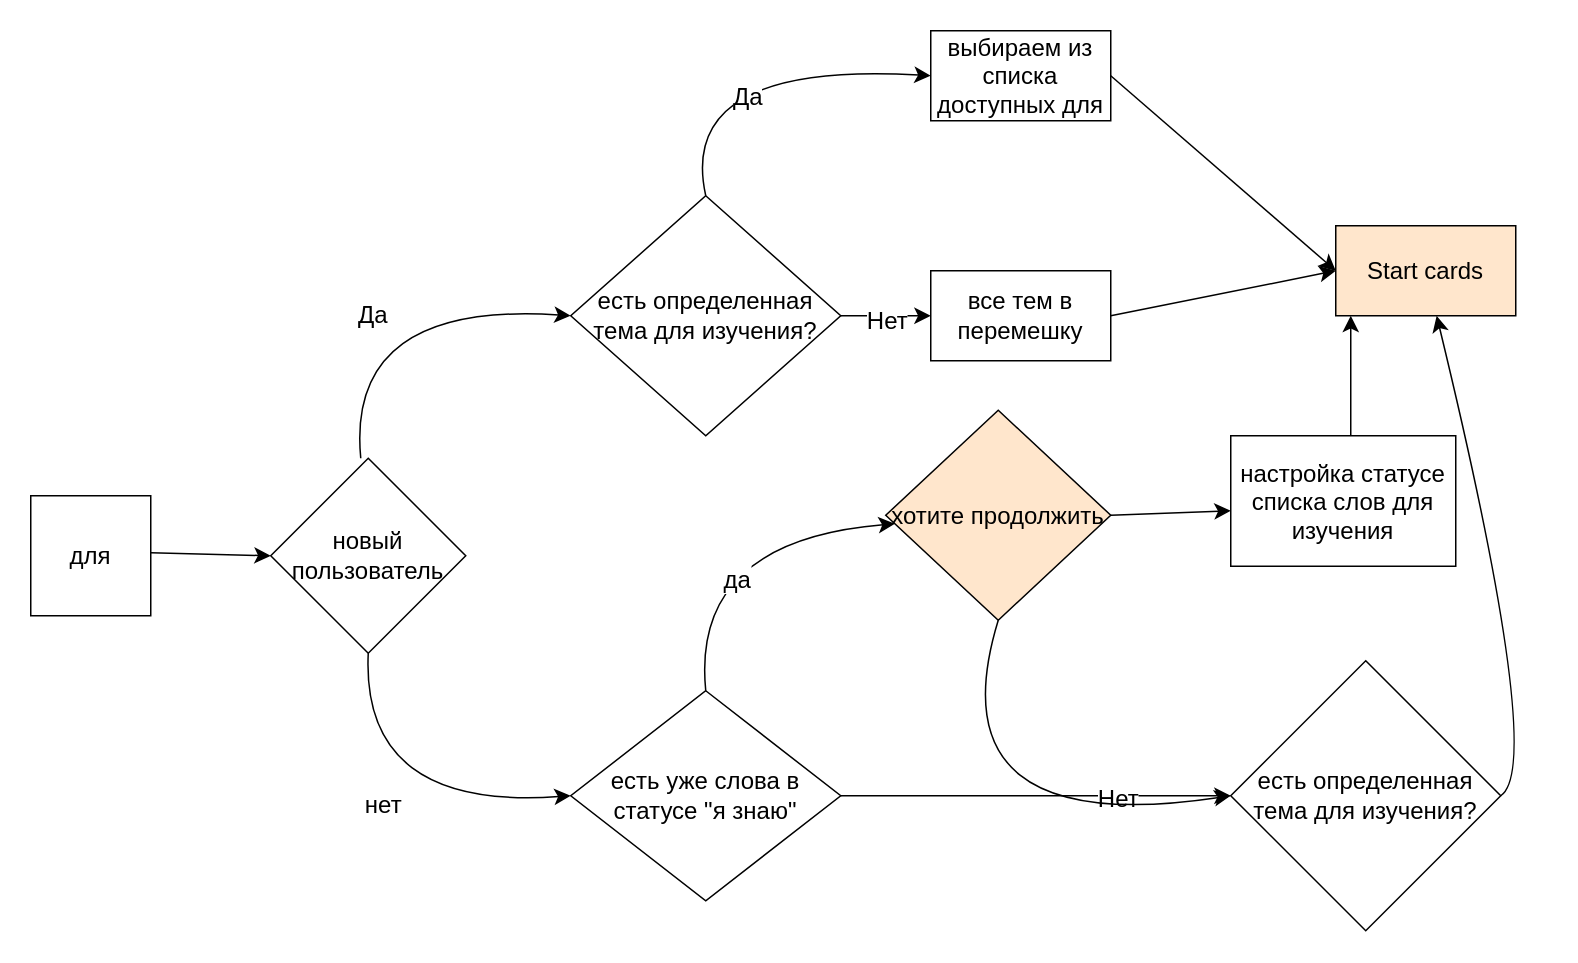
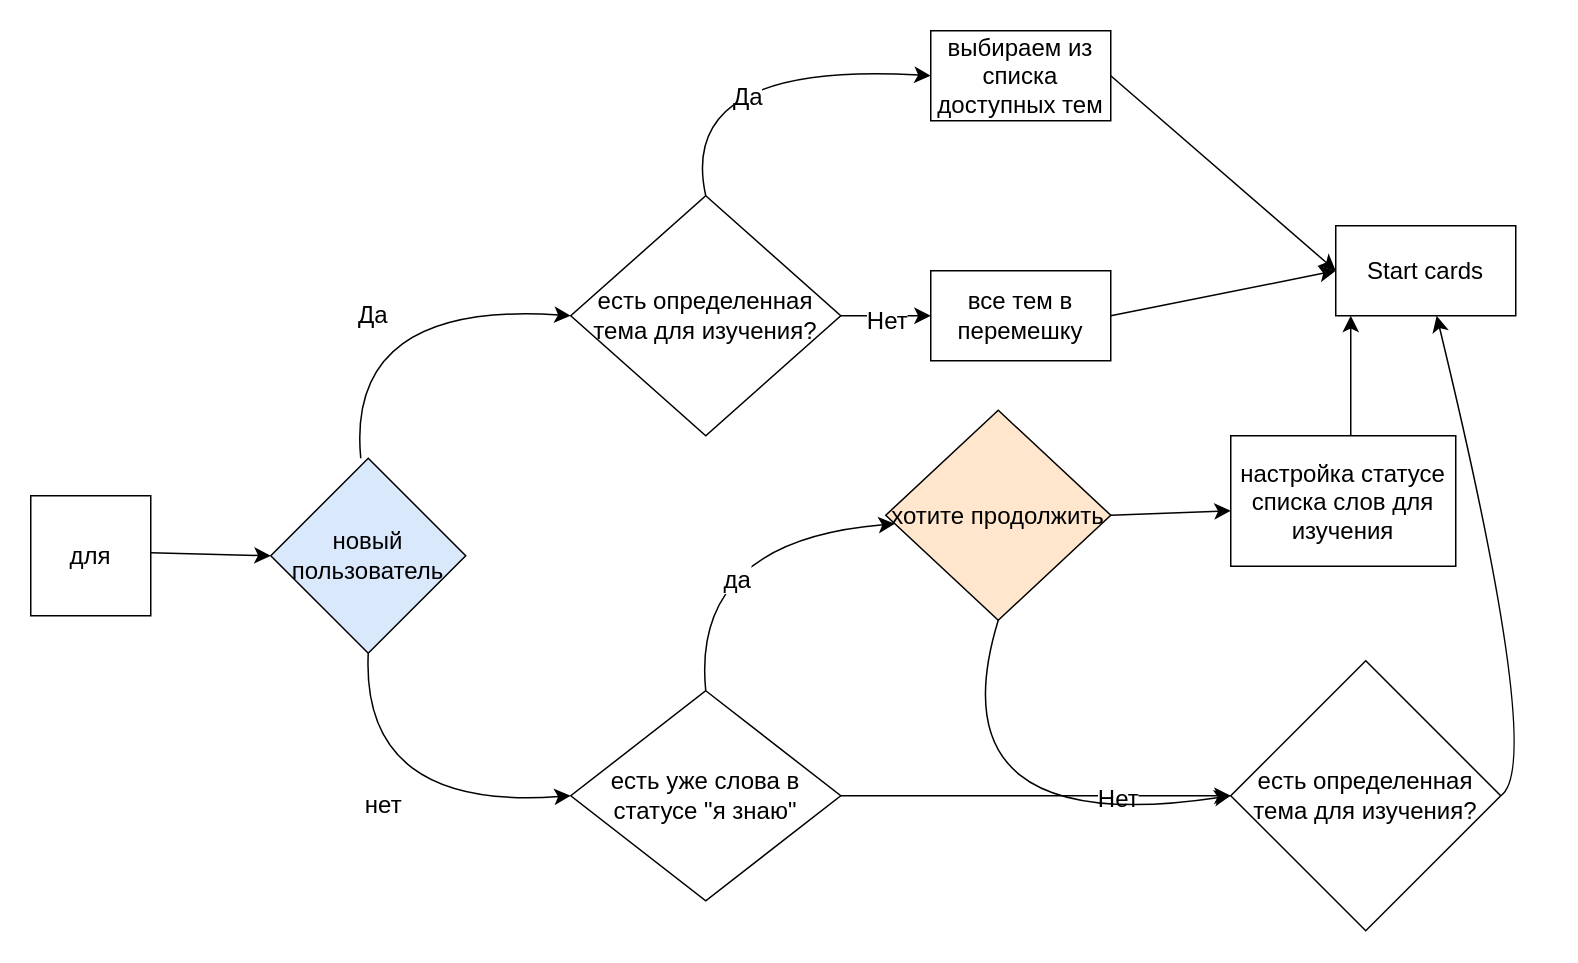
node "выбираем из списка доступных для": label "выбираем из списка доступных для" -> "выбираем из списка доступных тем"
node "Start cards": fillcolor #ffe6cc -> #ffffff
node "новый пользователь": fillcolor #ffffff -> #dae8fc
